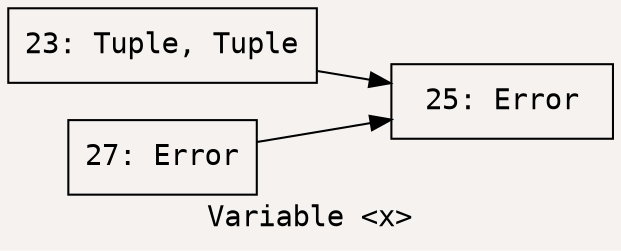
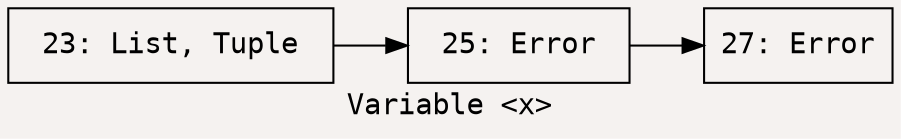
node "23: Tuple, Tuple": label "23: Tuple, Tuple" -> "23: List, Tuple"
edge "27: Error" -> "25: Error": reversed
